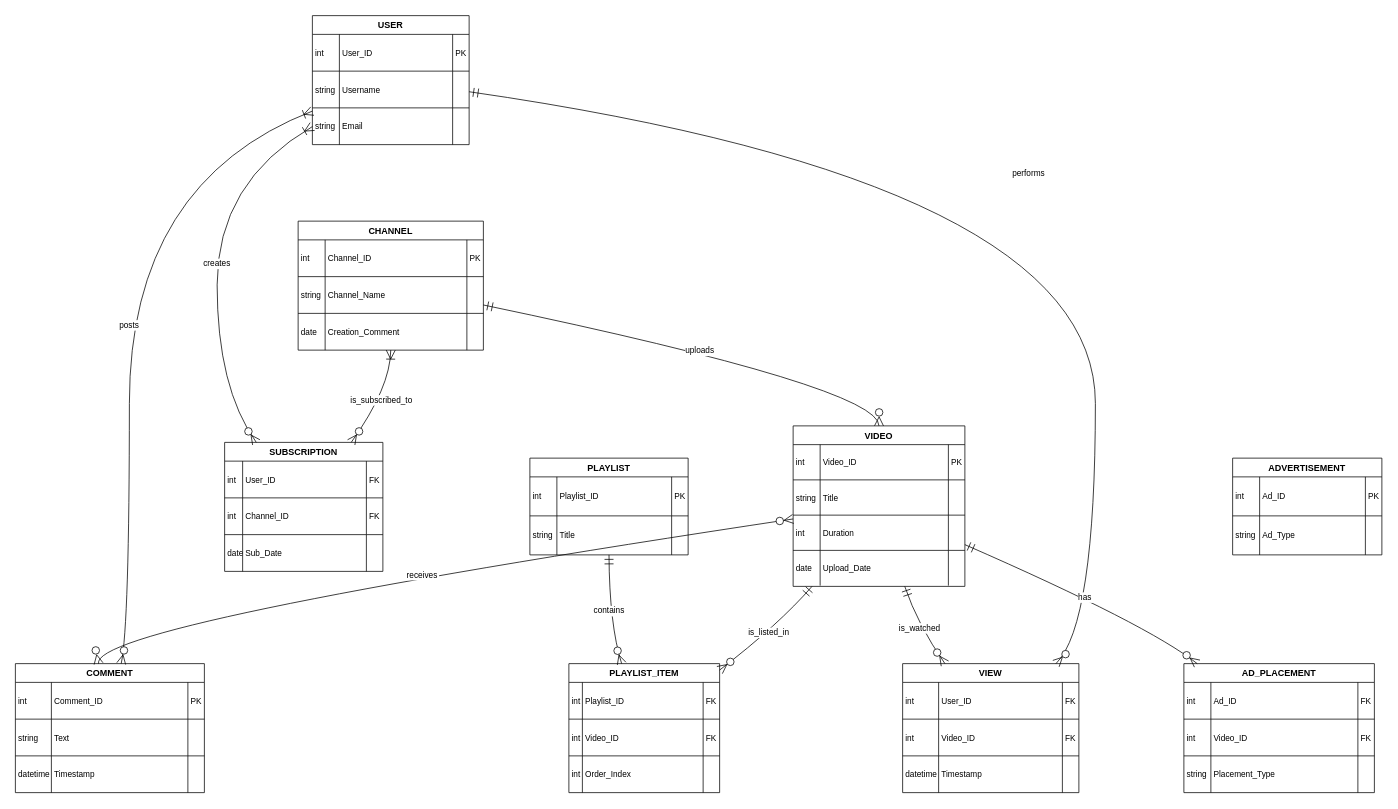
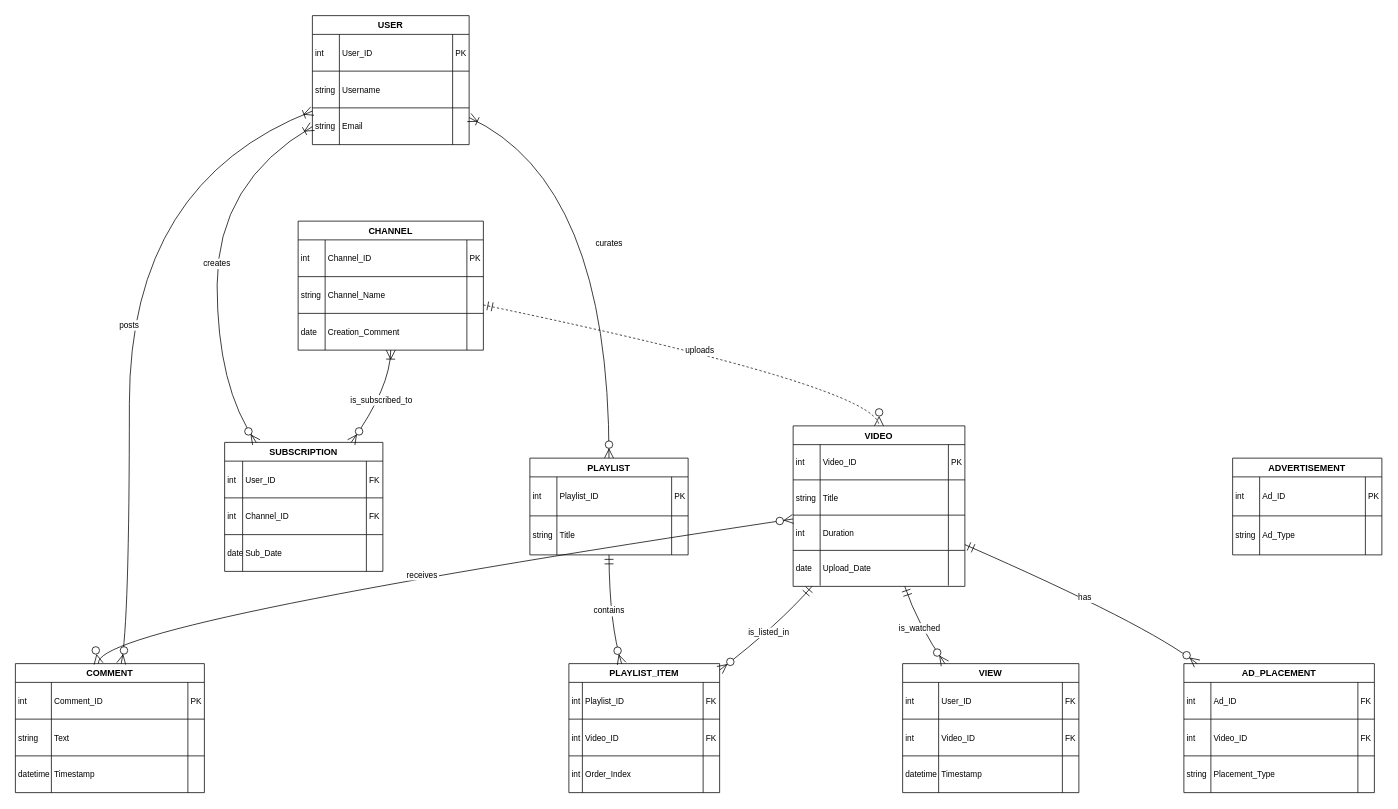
edge "USER" -- "VIEW": removed, label "performs"
edge "USER" -- "PLAYLIST": added, label "curates"
edge "CHANNEL" -- "VIDEO": style solid -> dashed
